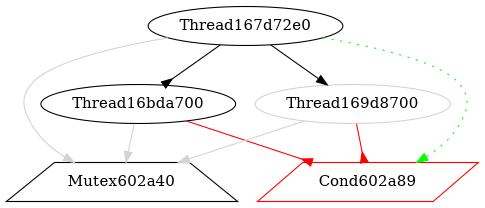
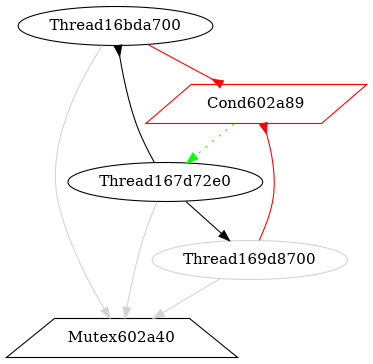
edge "Thread167d72e0" -> "Cond602a89": reversed
